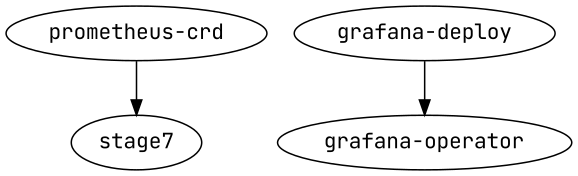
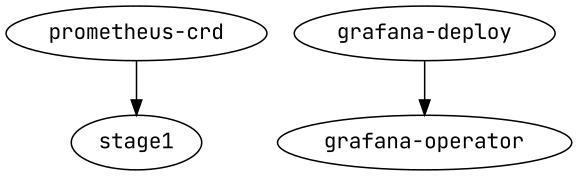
node "stage7": label "stage7" -> "stage1"
